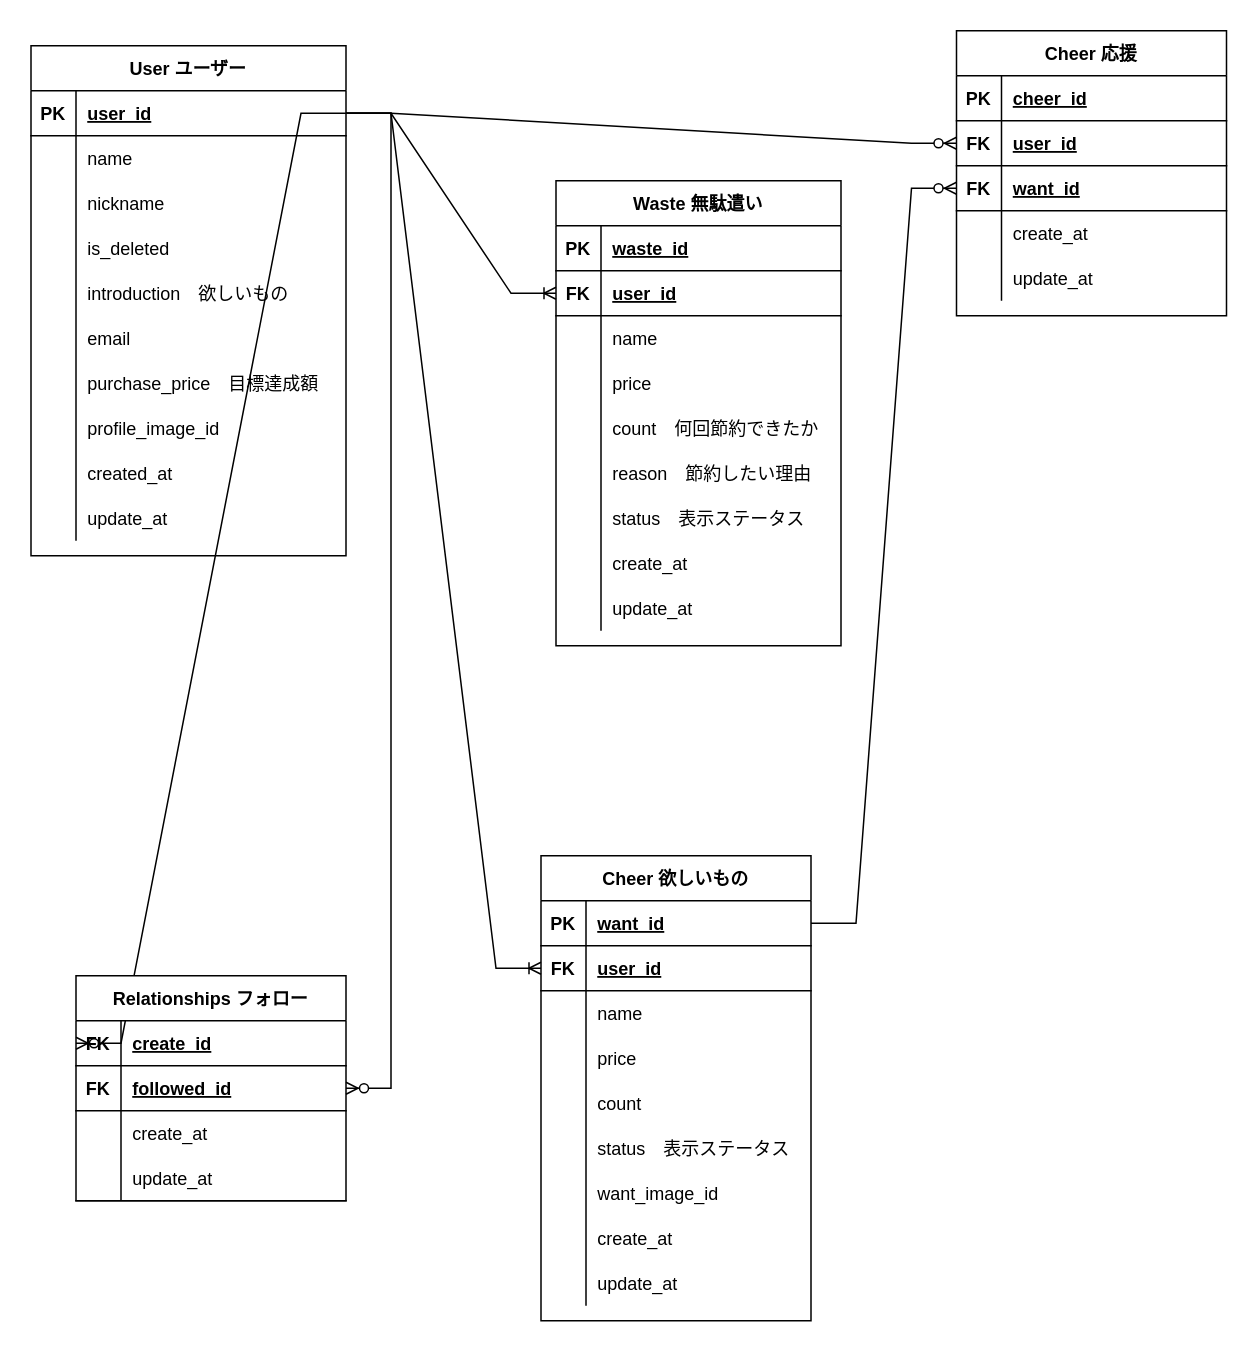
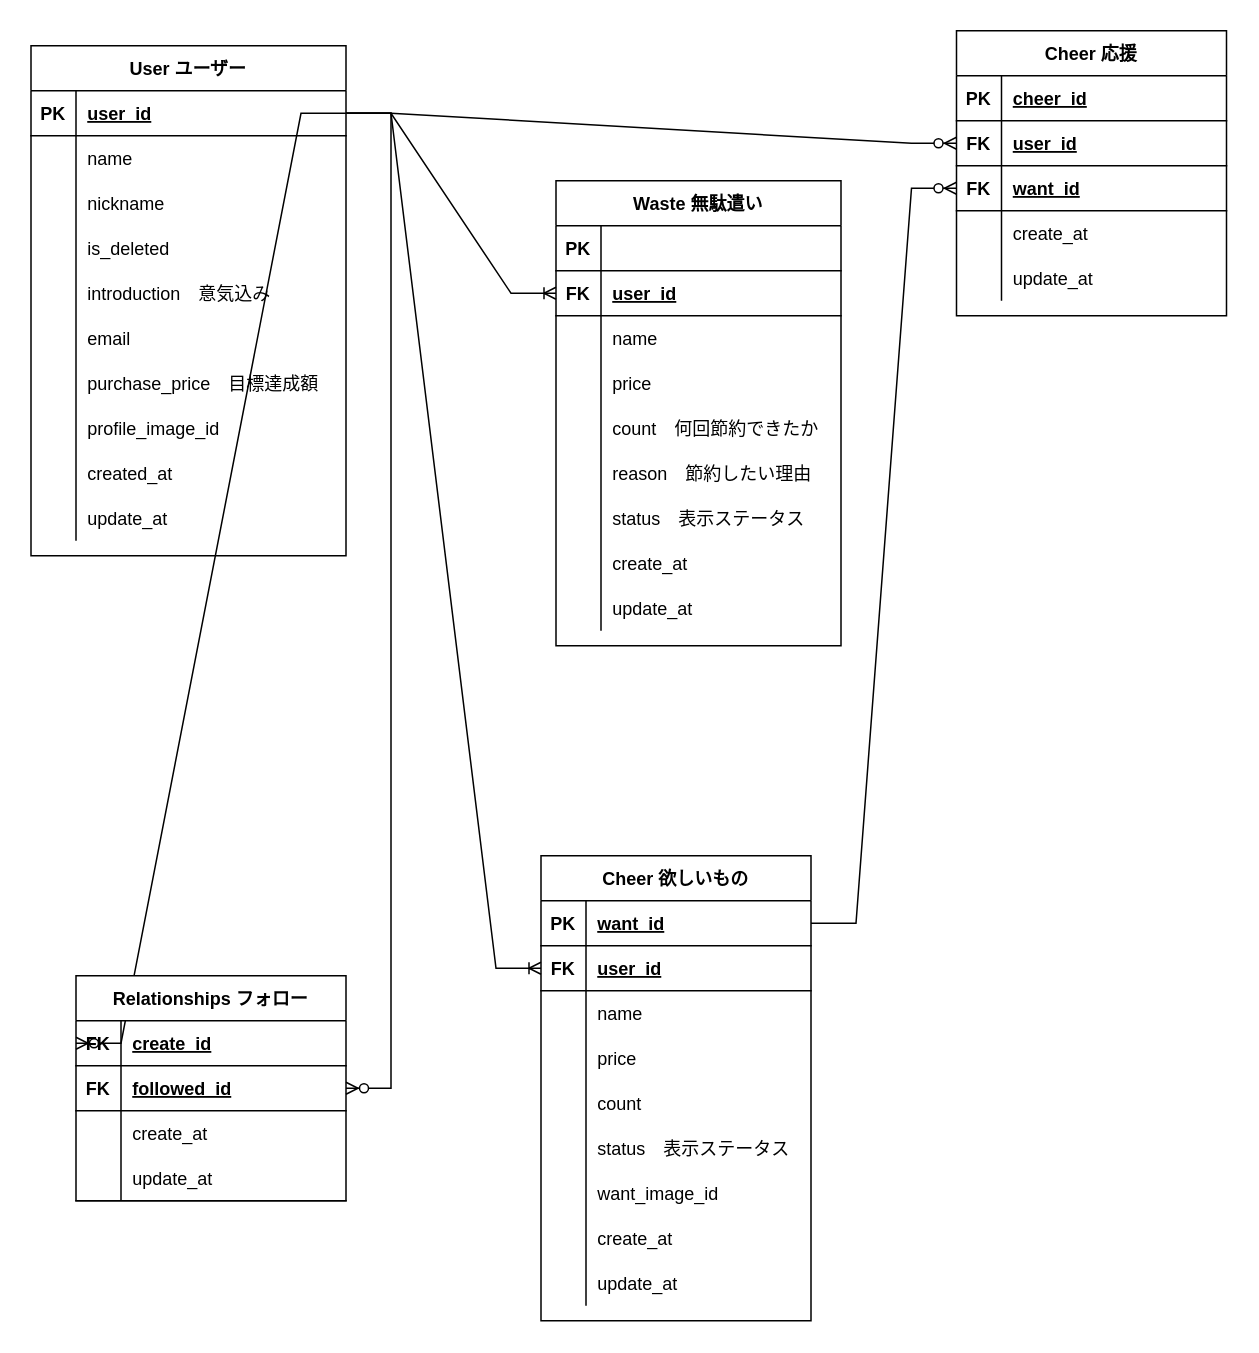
node "waste_id": removed
node "introduction 欲しいもの": label "introduction 欲しいもの" -> "introduction 意気込み"
